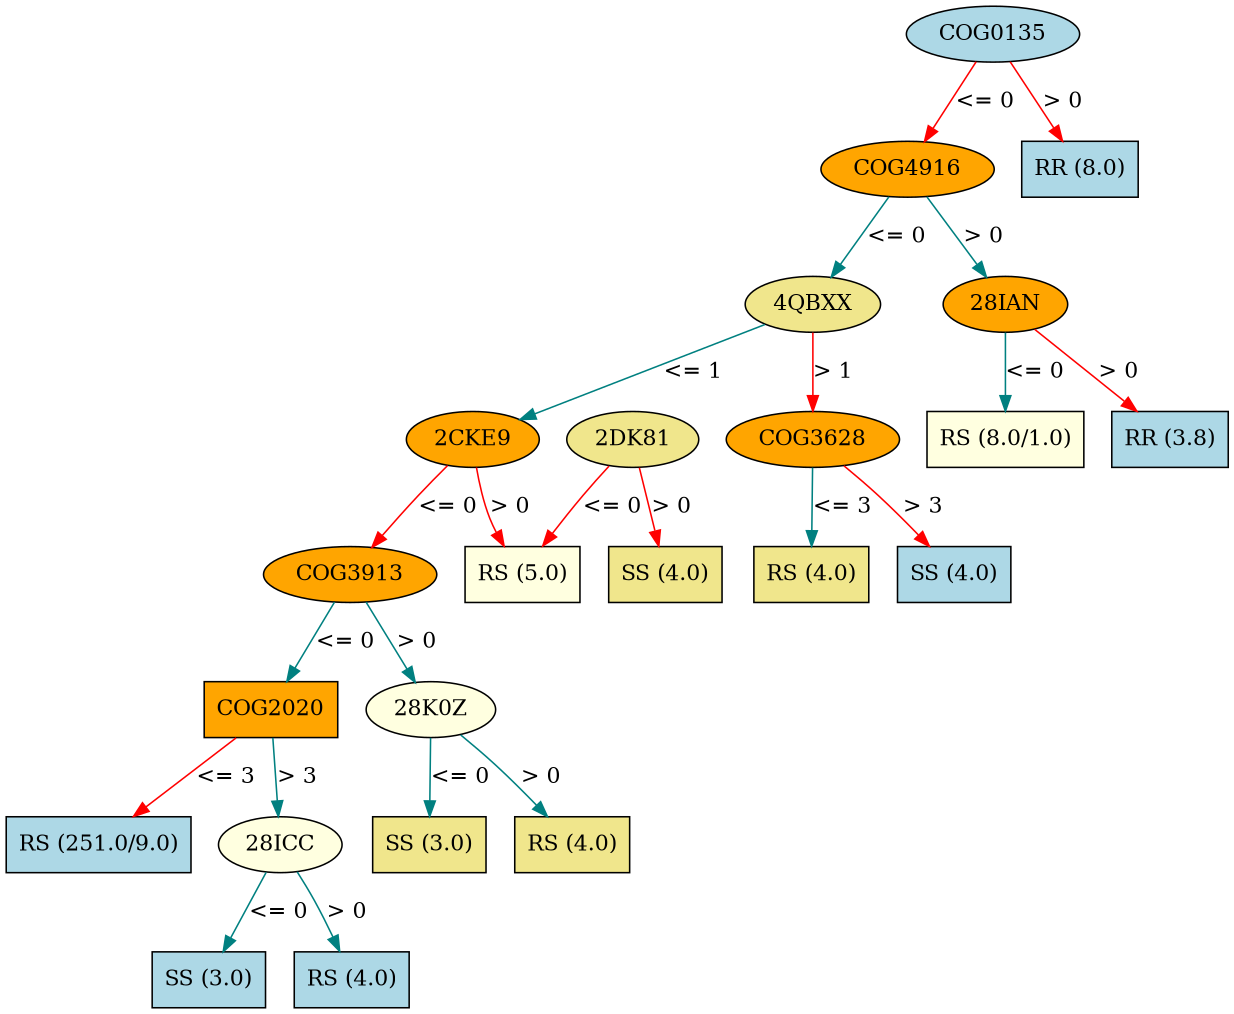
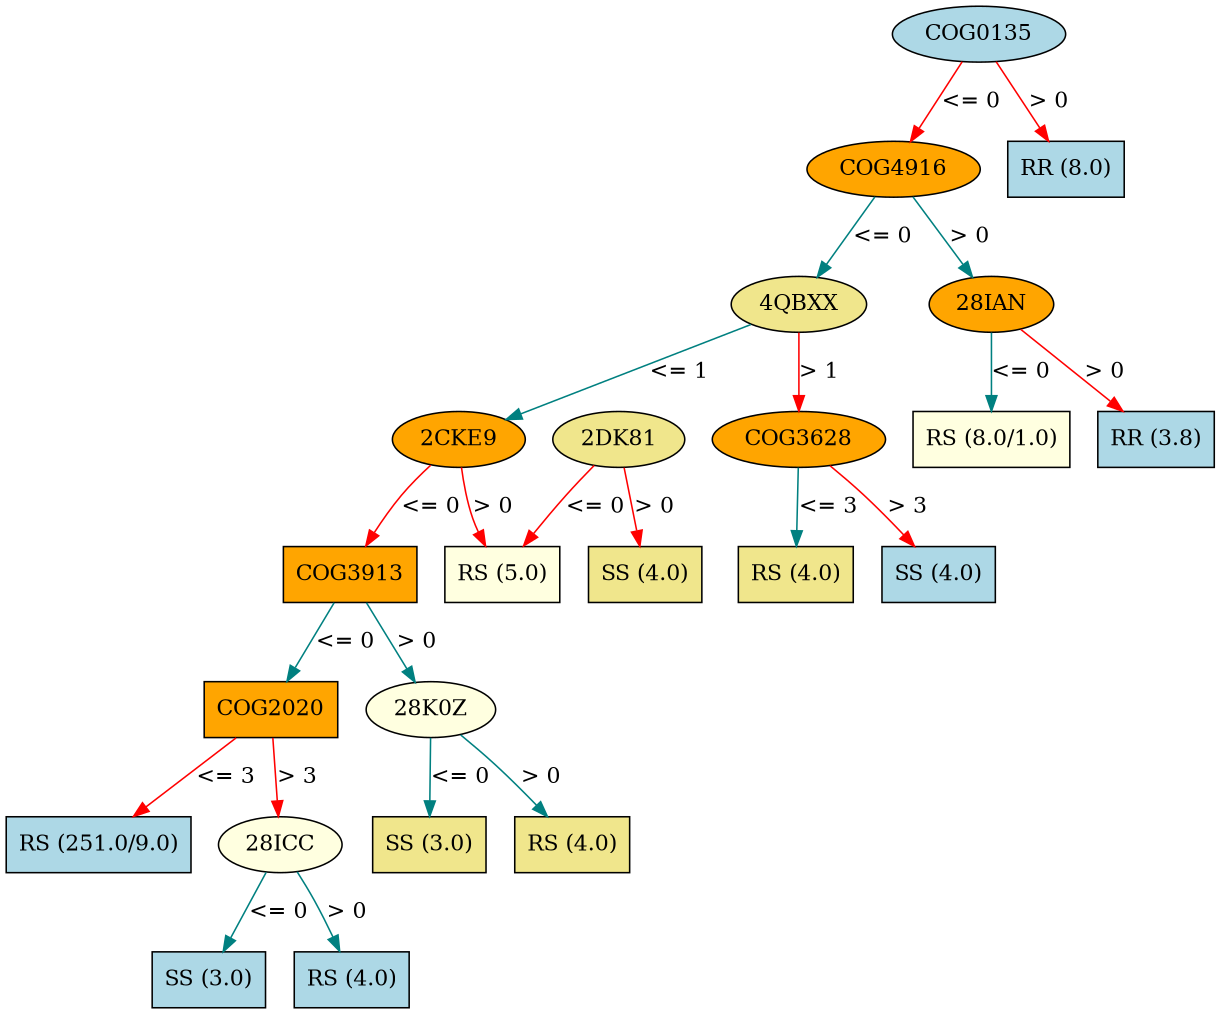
node "COG3913": shape ellipse -> box
edge "COG2020" -> "28ICC": color teal -> red
